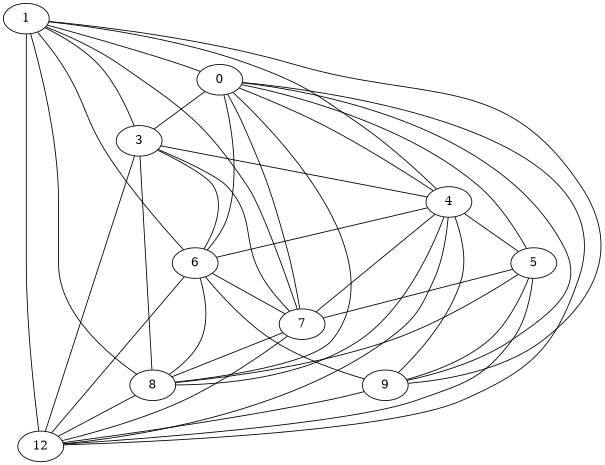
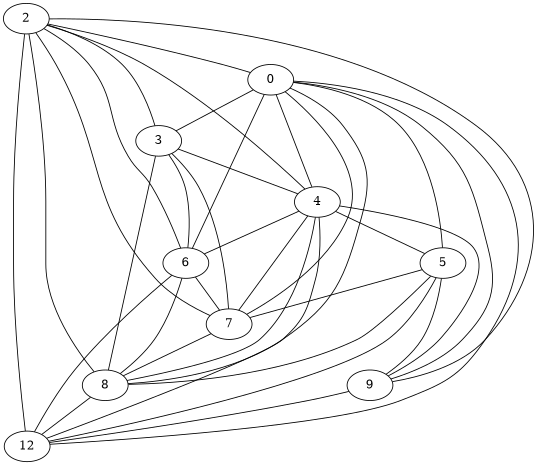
node "1": label "1" -> "2"
edge "3" -- "12": removed
edge "6" -- "9": removed
edge "7" -- "12": removed
